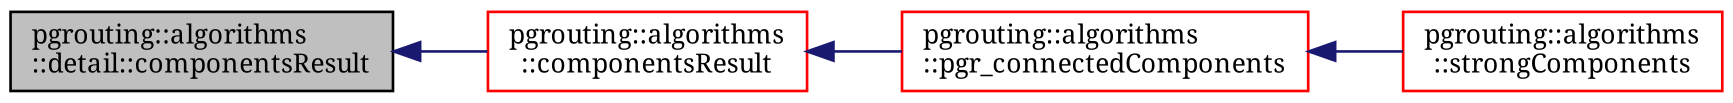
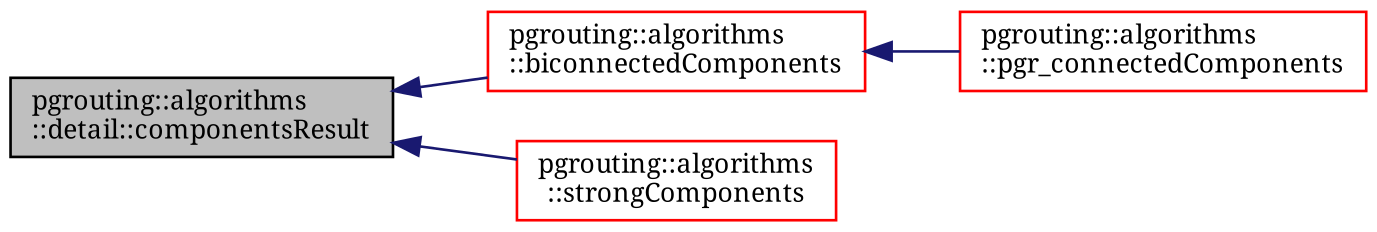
node "pgrouting::algorithms ::componentsResult": label "pgrouting::algorithms ::componentsResult" -> "pgrouting::algorithms ::biconnectedComponents"
edge "pgrouting::algorithms ::strongComponents" -> "pgrouting::algorithms ::pgr_connectedComponents": now "pgrouting::algorithms ::strongComponents" -> "pgrouting::algorithms ::detail::componentsResult"
